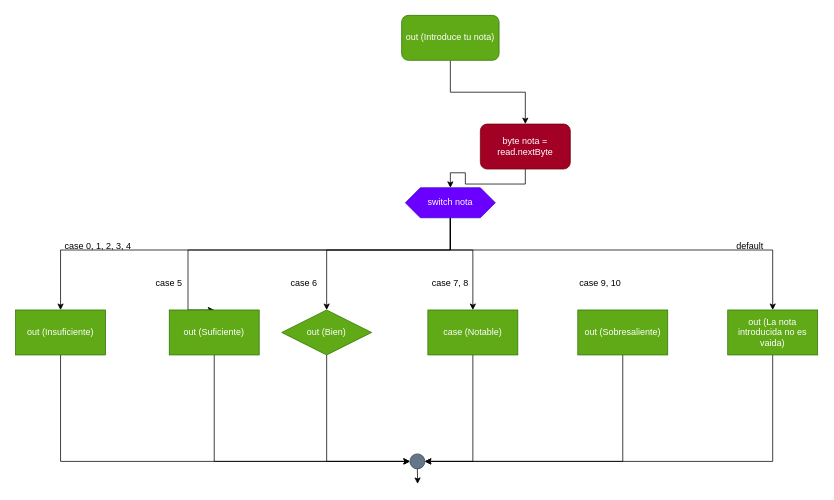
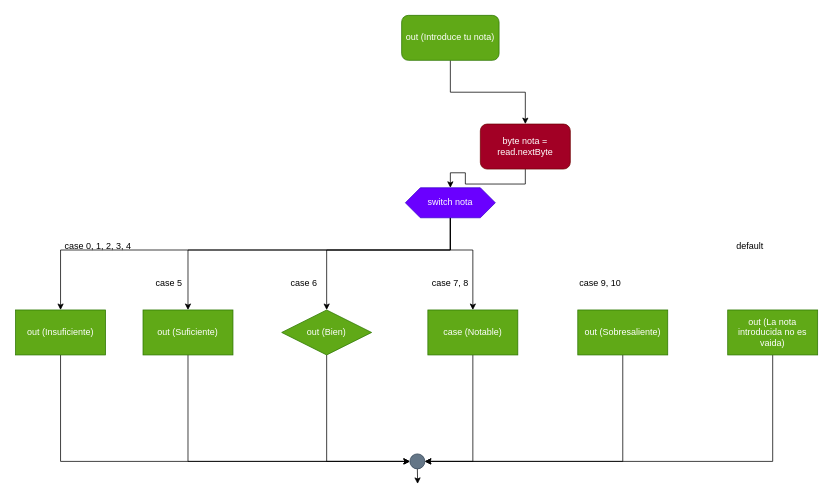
edge "switch nota" -> "out (La nota introducida no es vaida)": removed
node "out (Suficiente)": moved (214, 333) -> (188, 333)
